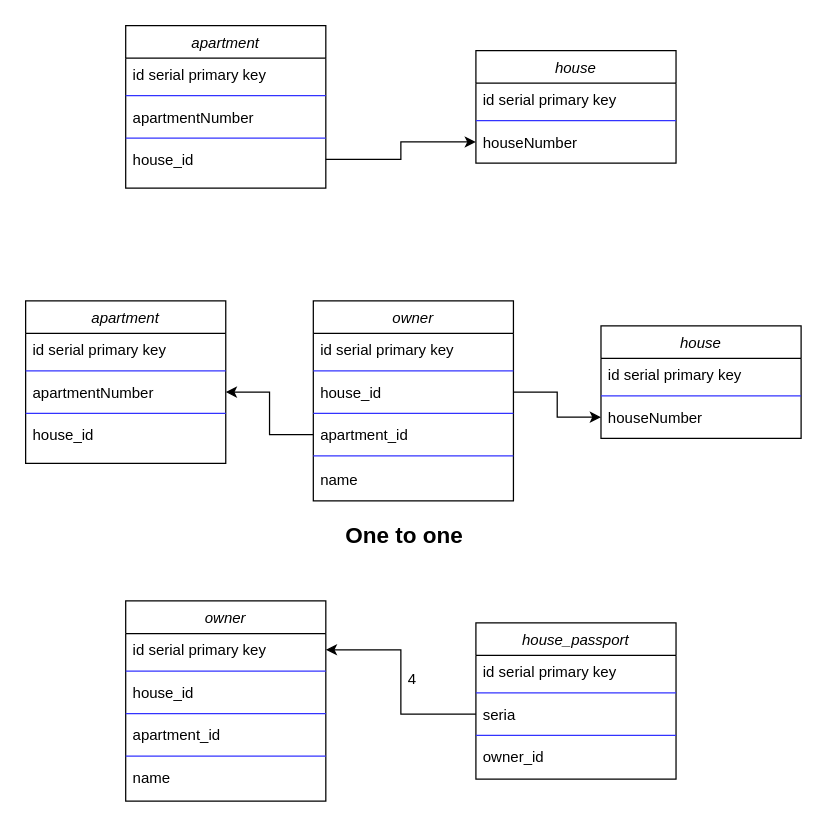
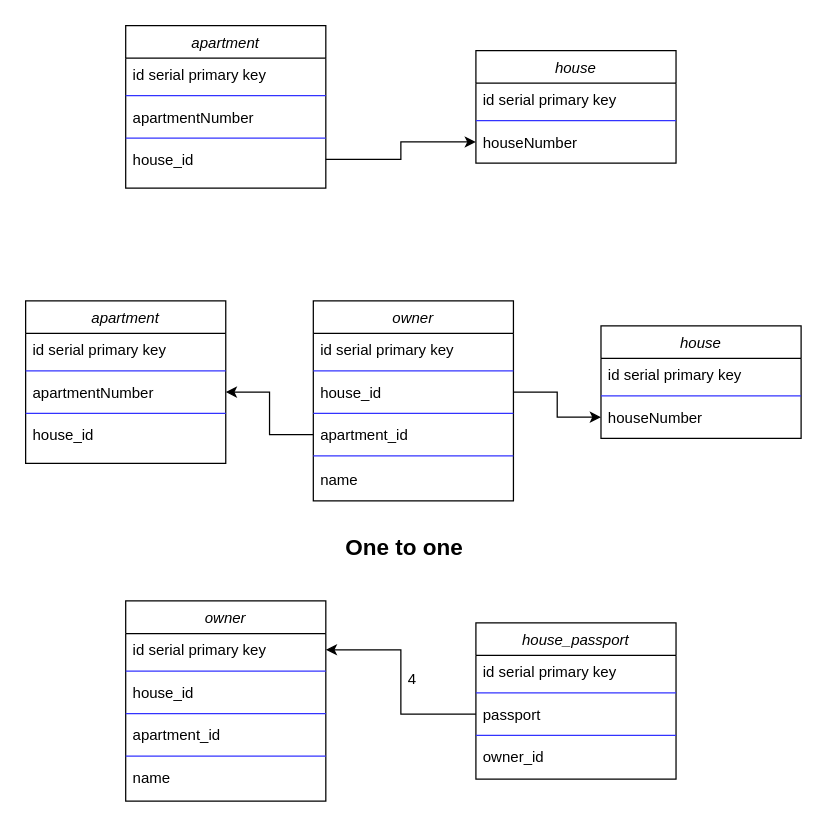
node "One to one": moved (438, 529) -> (438, 542)
node "seria": label "seria" -> "passport"
